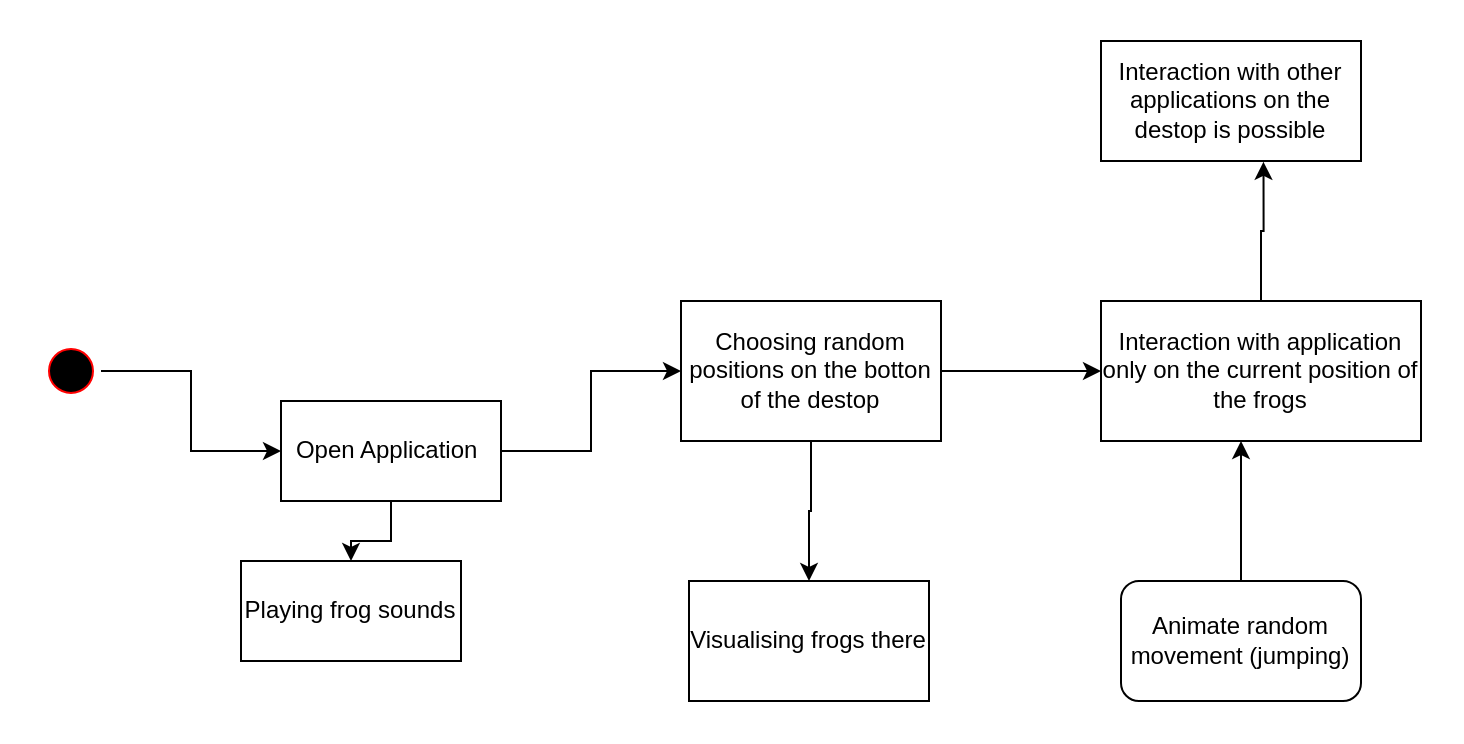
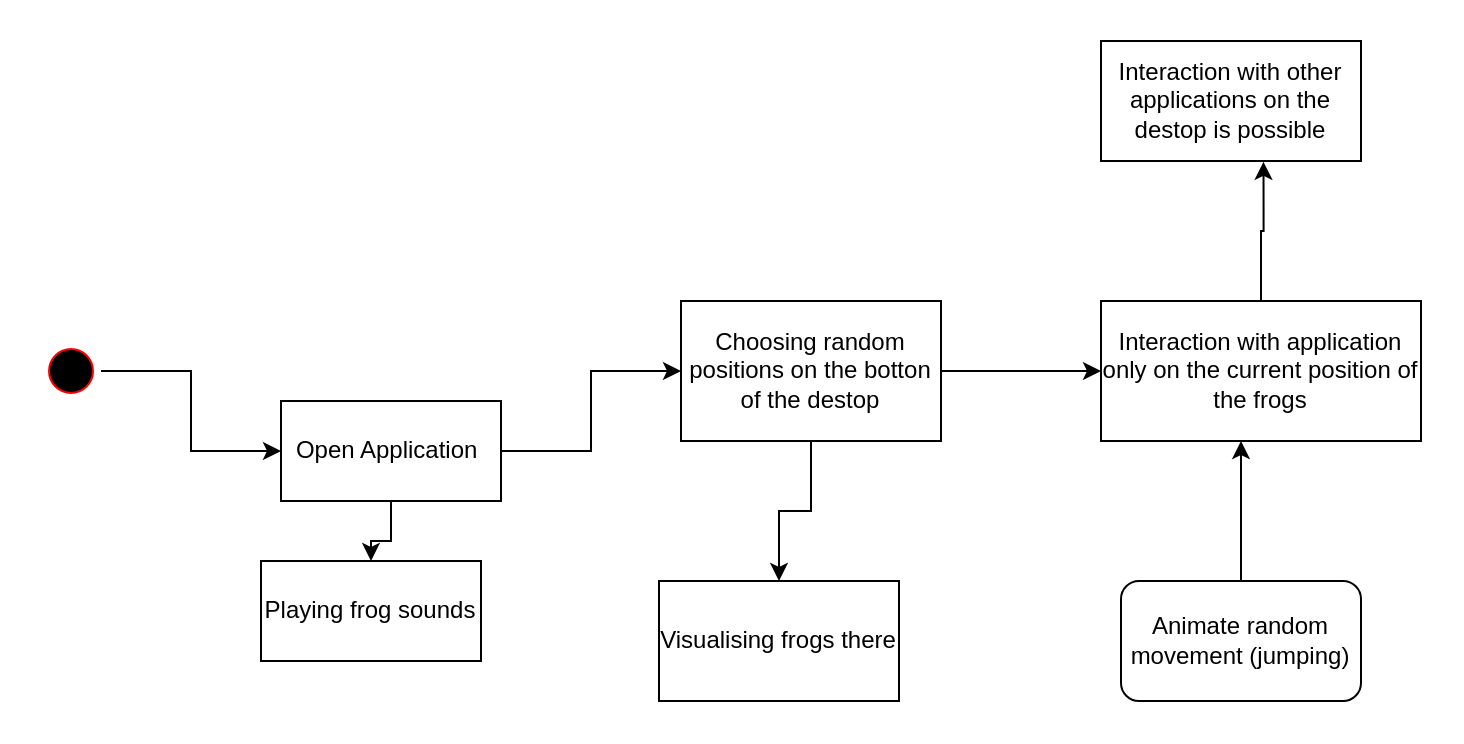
node "Playing frog sounds": moved (351, 611) -> (371, 611)
node "Visualising frogs there": moved (809, 641) -> (779, 641)
